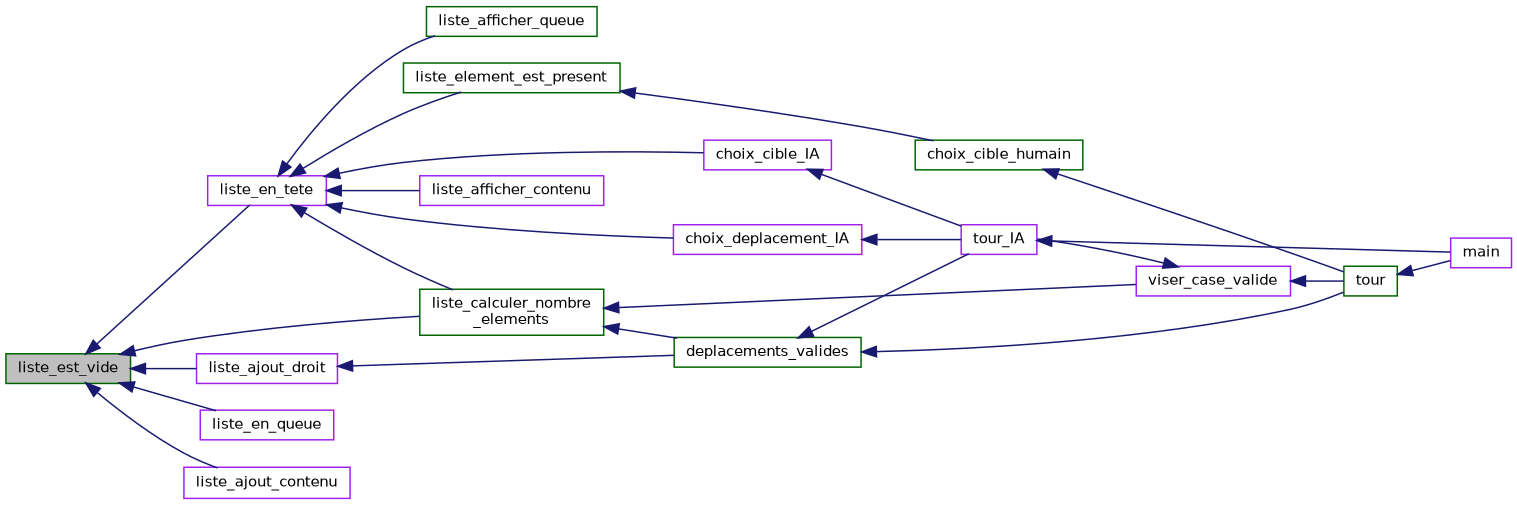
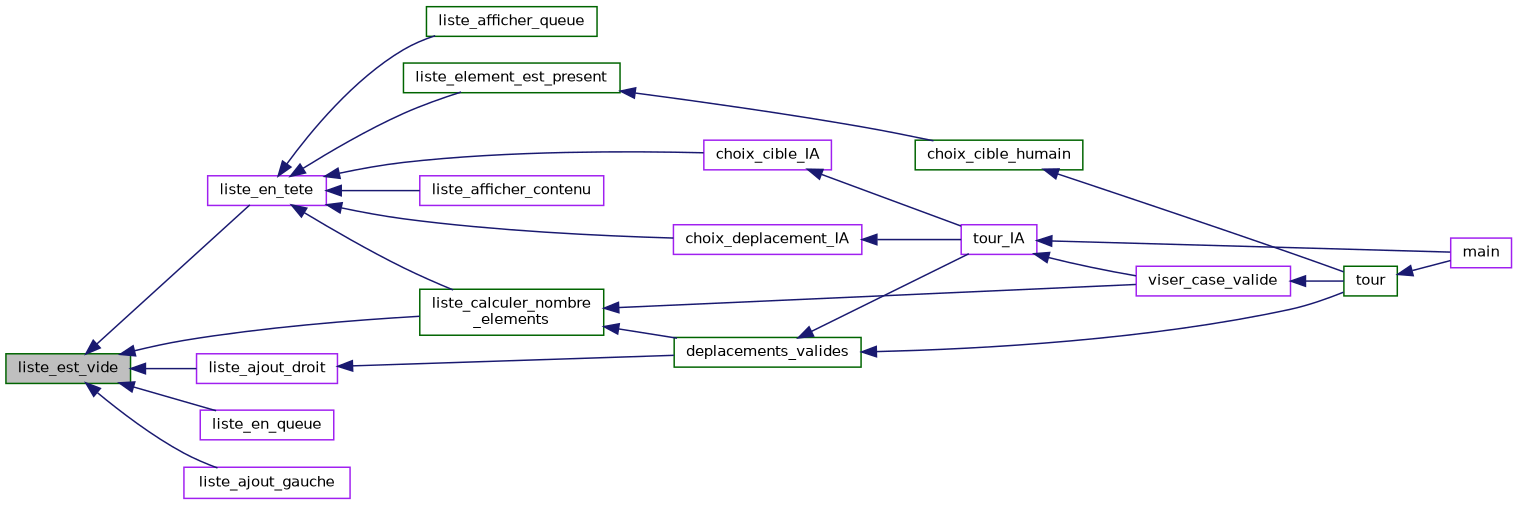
edge "tour_IA" -> "viser_case_valide": reversed
node "liste_ajout_contenu": label "liste_ajout_contenu" -> "liste_ajout_gauche"
